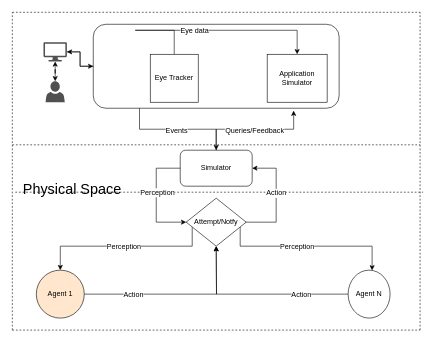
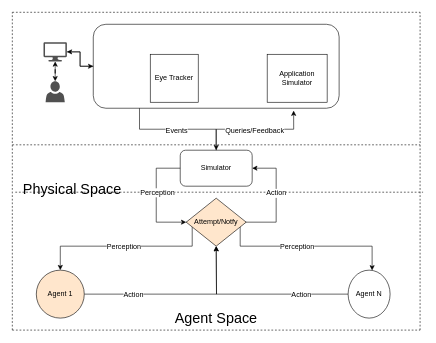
edge "Eye Tracker" -> "Application Simulator": removed, label "Eye data"
node "Attempt/Notfy": fillcolor #ffffff -> #ffe6cc
node "Agent Space": added
